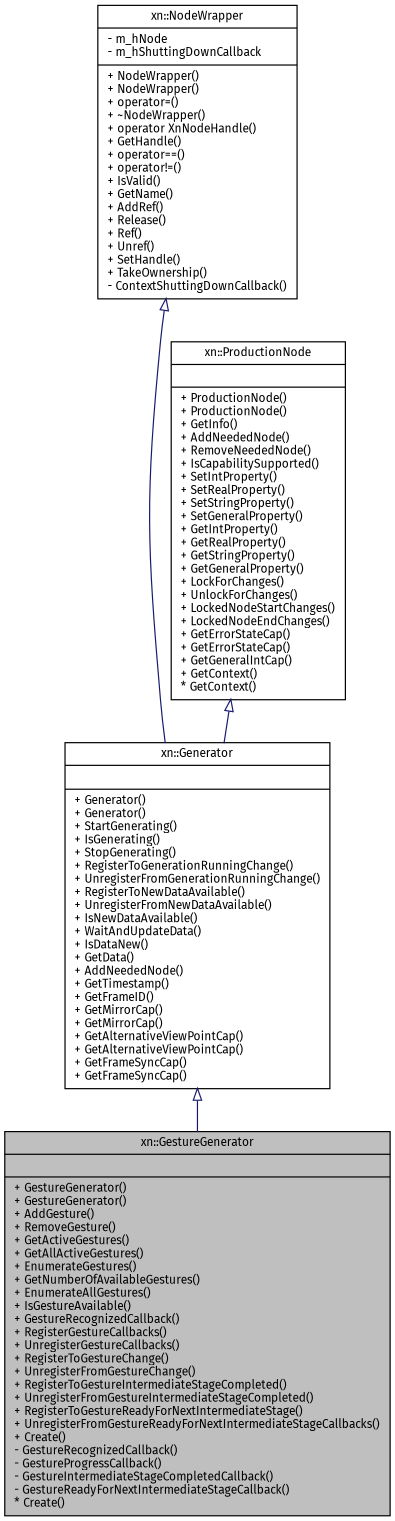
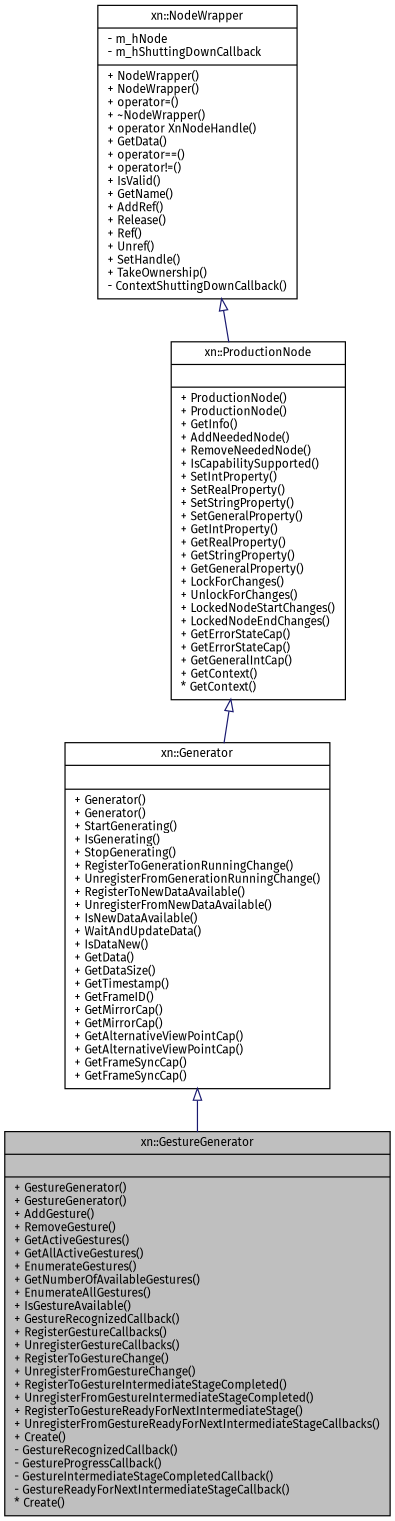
node "xn::NodeWrapper": text "+ GetHandle()" -> "+ GetData()"
edge "xn::Generator" -> "xn::NodeWrapper": now "xn::ProductionNode" -> "xn::NodeWrapper"
node "xn::Generator": text "+ AddNeededNode()" -> "+ GetDataSize()"
